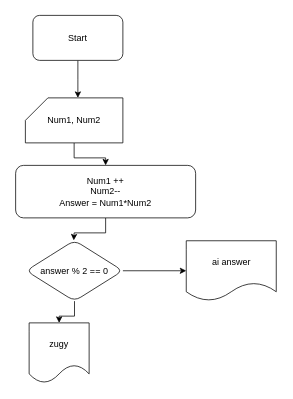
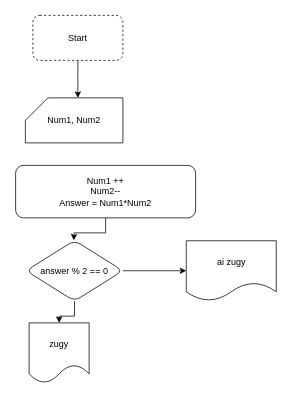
node "Start": style solid -> dashed
edge "Num1, Num2" -> "Num1 ++ Num2-- Answer = Num1*Num2": removed
node "ai answer": label "ai answer" -> "ai zugy"
